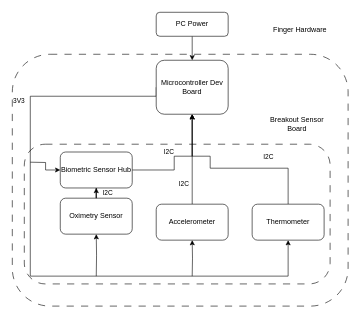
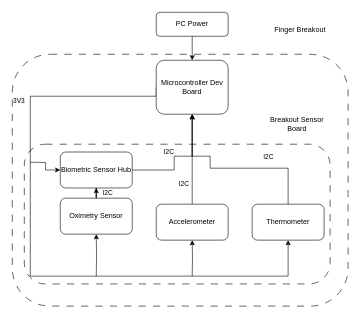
node "Finger Hardware": label "Finger Hardware" -> "Finger Breakout"
